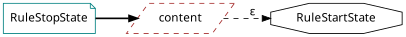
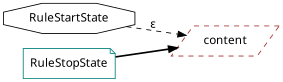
edge "content" -> "RuleStartState": reversed
